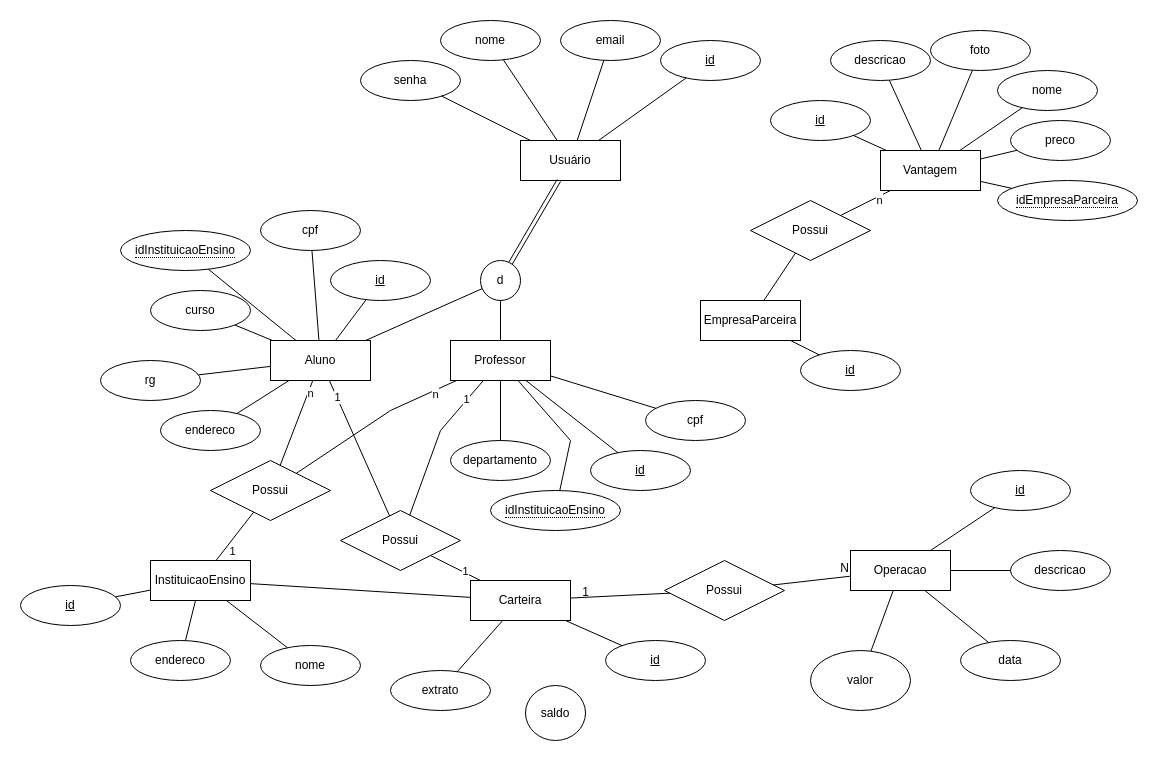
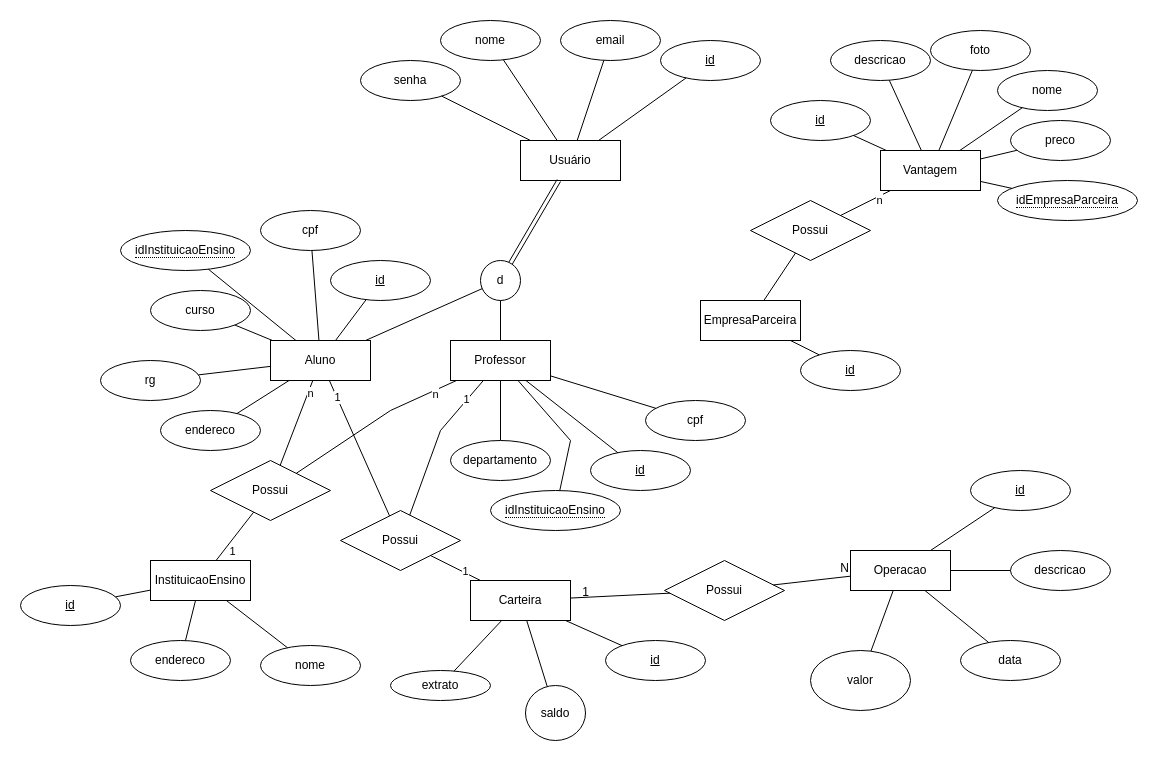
edge "InstituicaoEnsino" -- "Carteira": now "saldo" -- "Carteira"
node "extrato": size 100x40 -> 100x30
